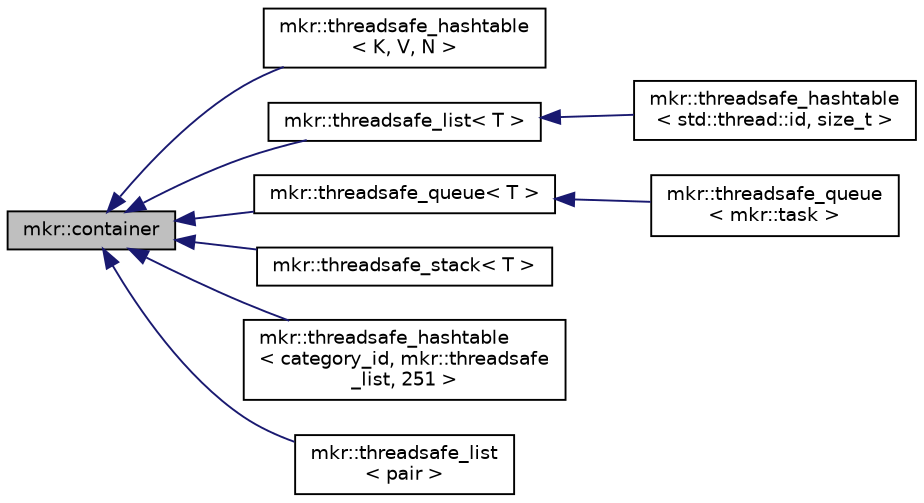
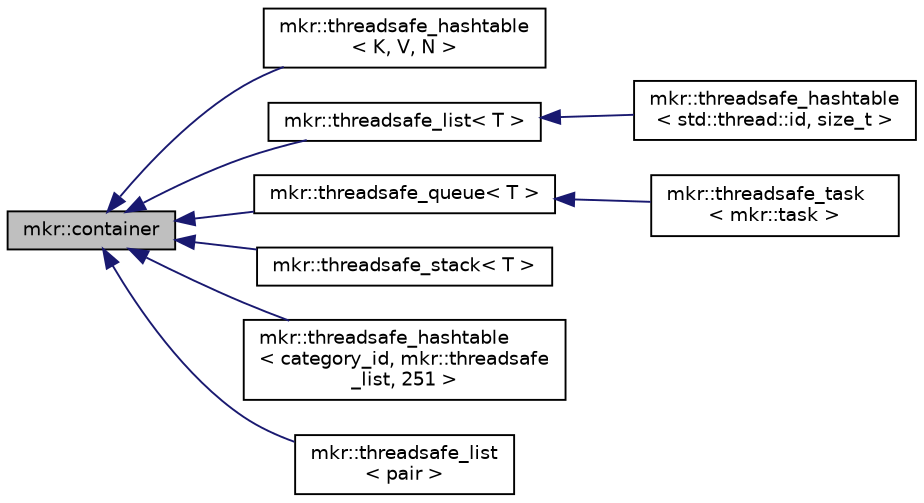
node "mkr::threadsafe_queue < mkr::task >": label "mkr::threadsafe_queue < mkr::task >" -> "mkr::threadsafe_task < mkr::task >"
